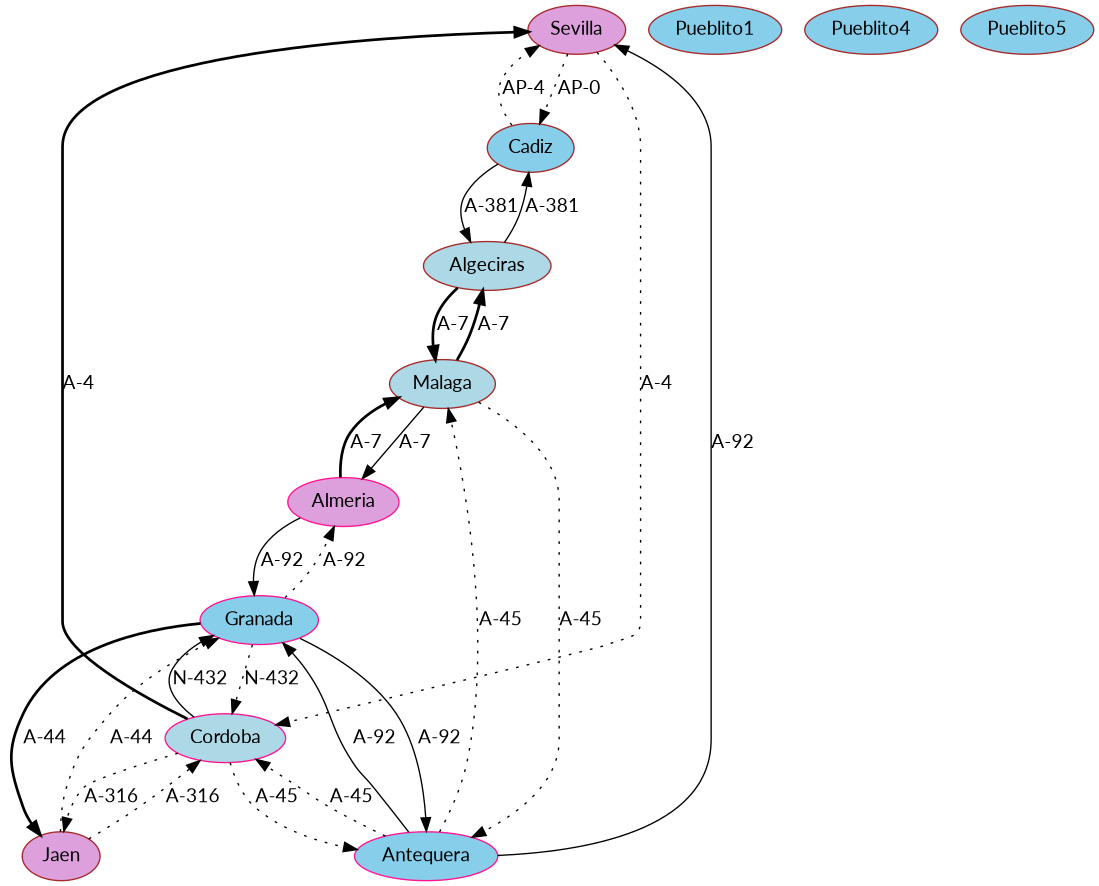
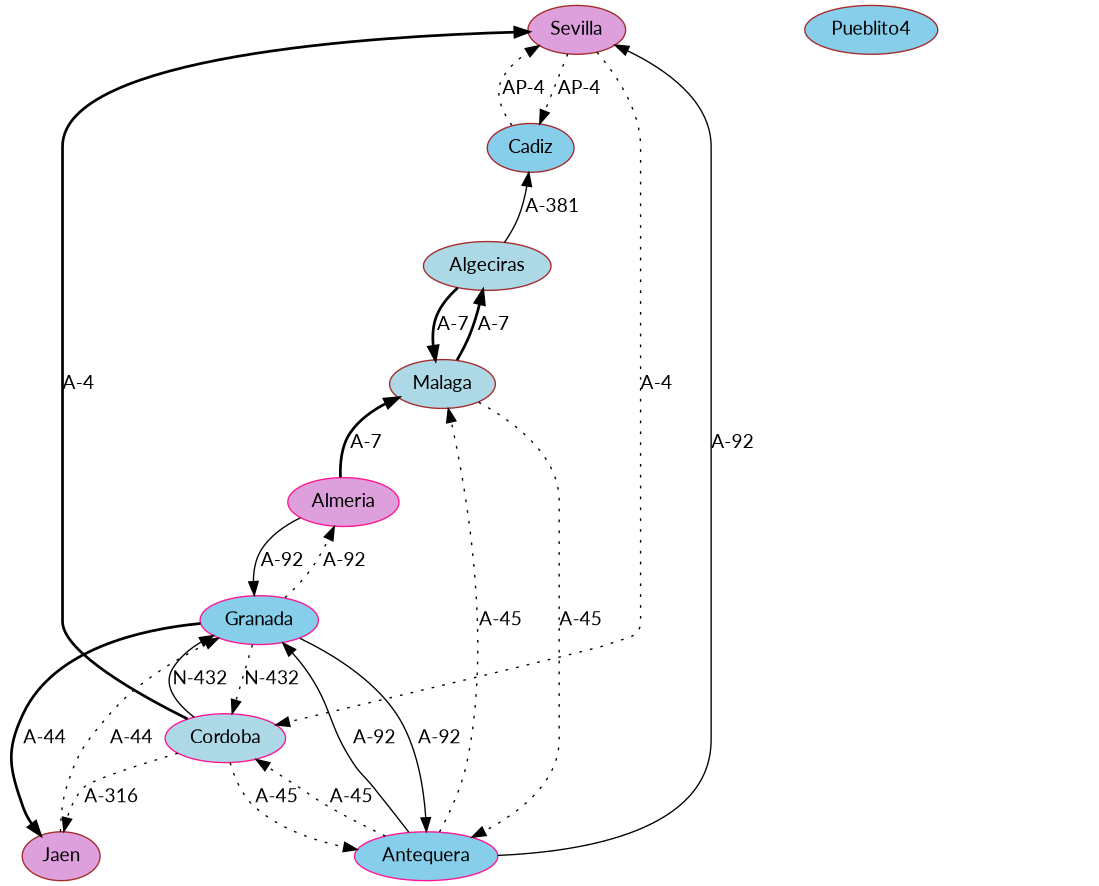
node "Pueblito1": removed
node "Pueblito5": removed
edge "Sevilla" -> "Cadiz": label "AP-0" -> "AP-4"
edge "Cadiz" -> "Algeciras": removed, label "A-381"
edge "Malaga" -> "Almeria": removed, label "A-7"
edge "Jaen" -> "Cordoba": removed, label "A-316"
